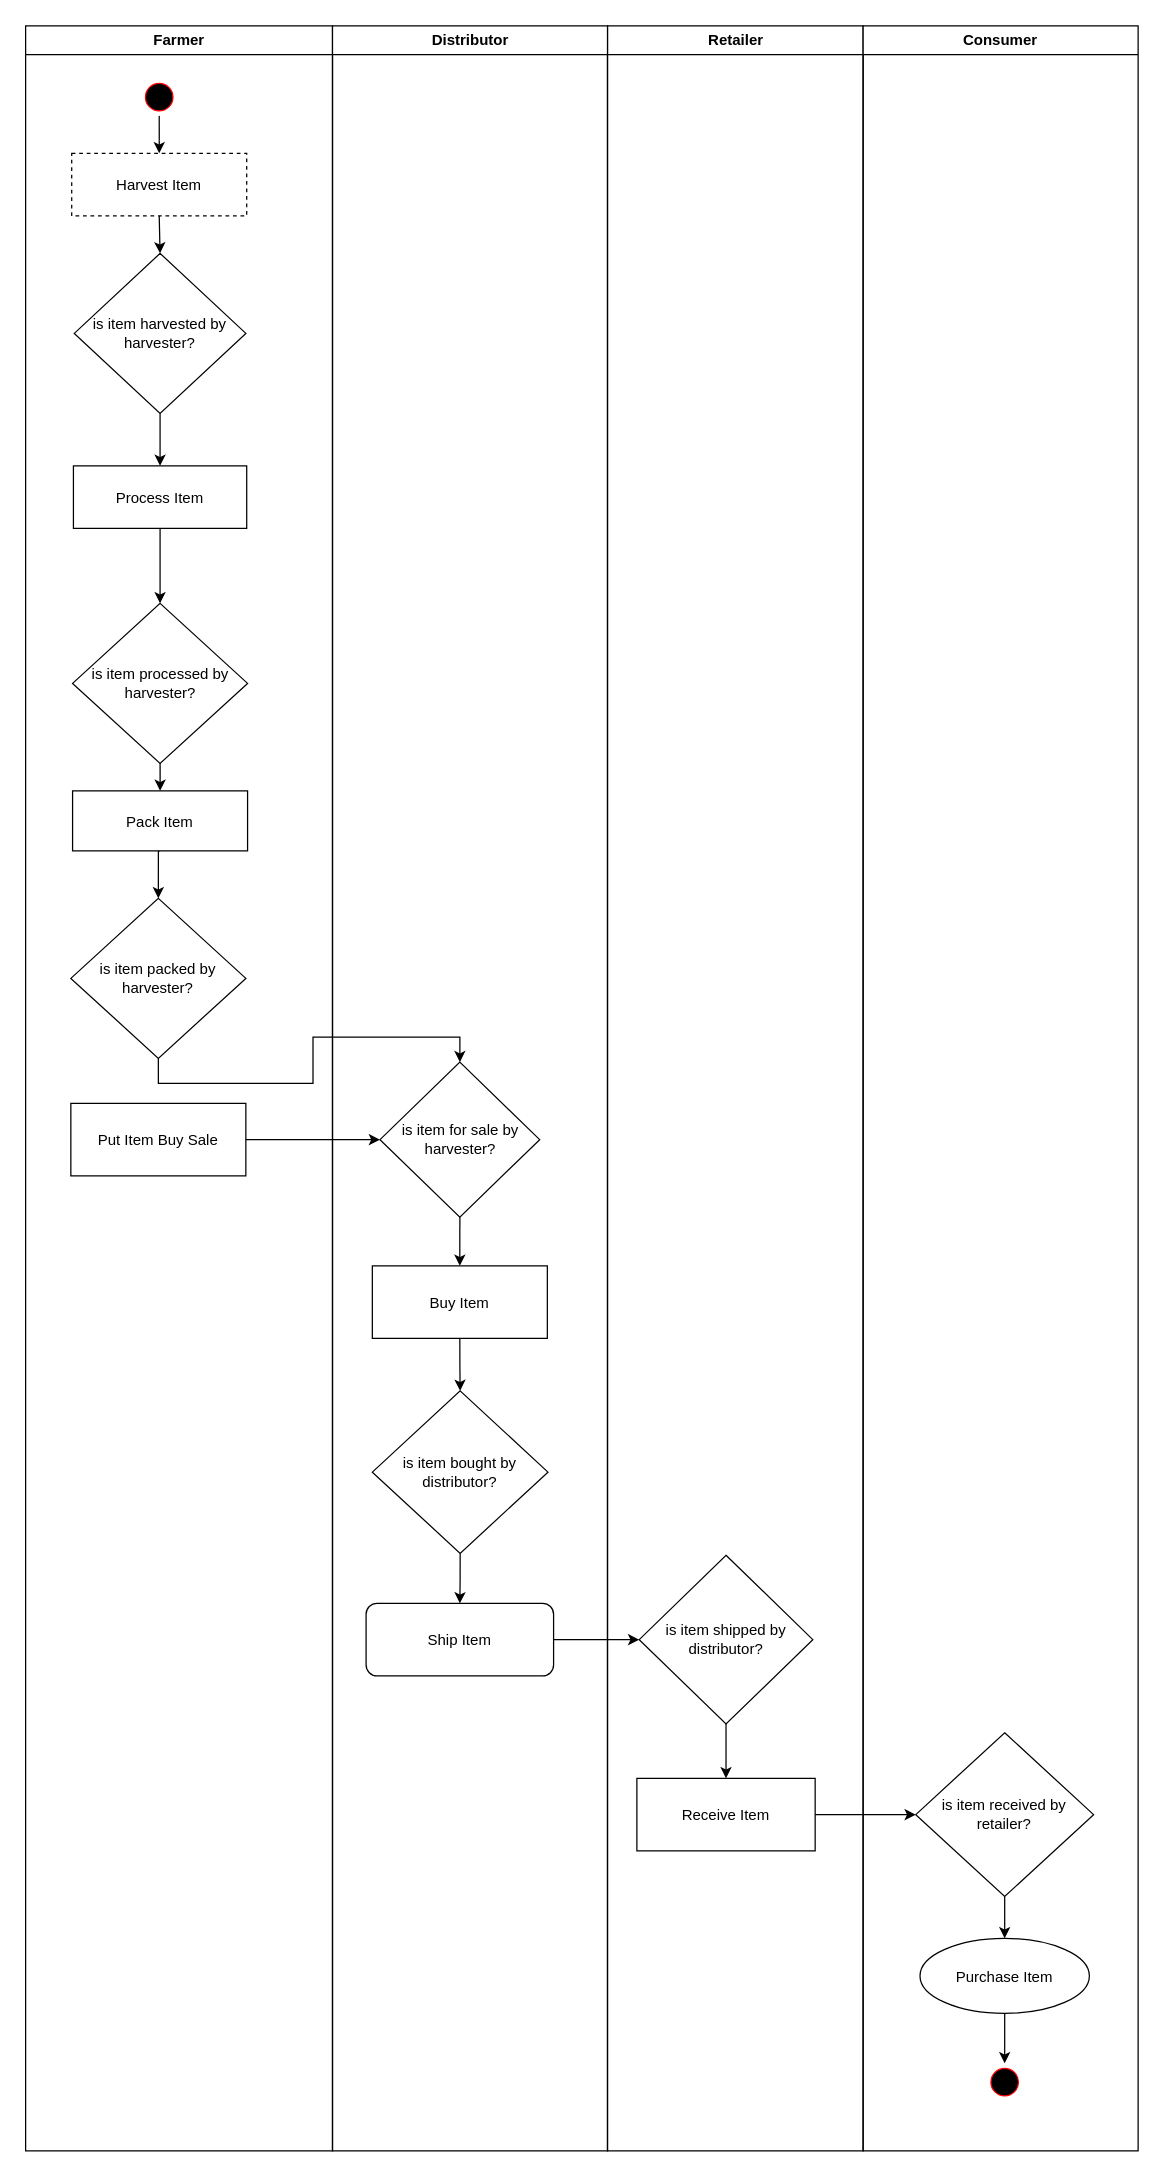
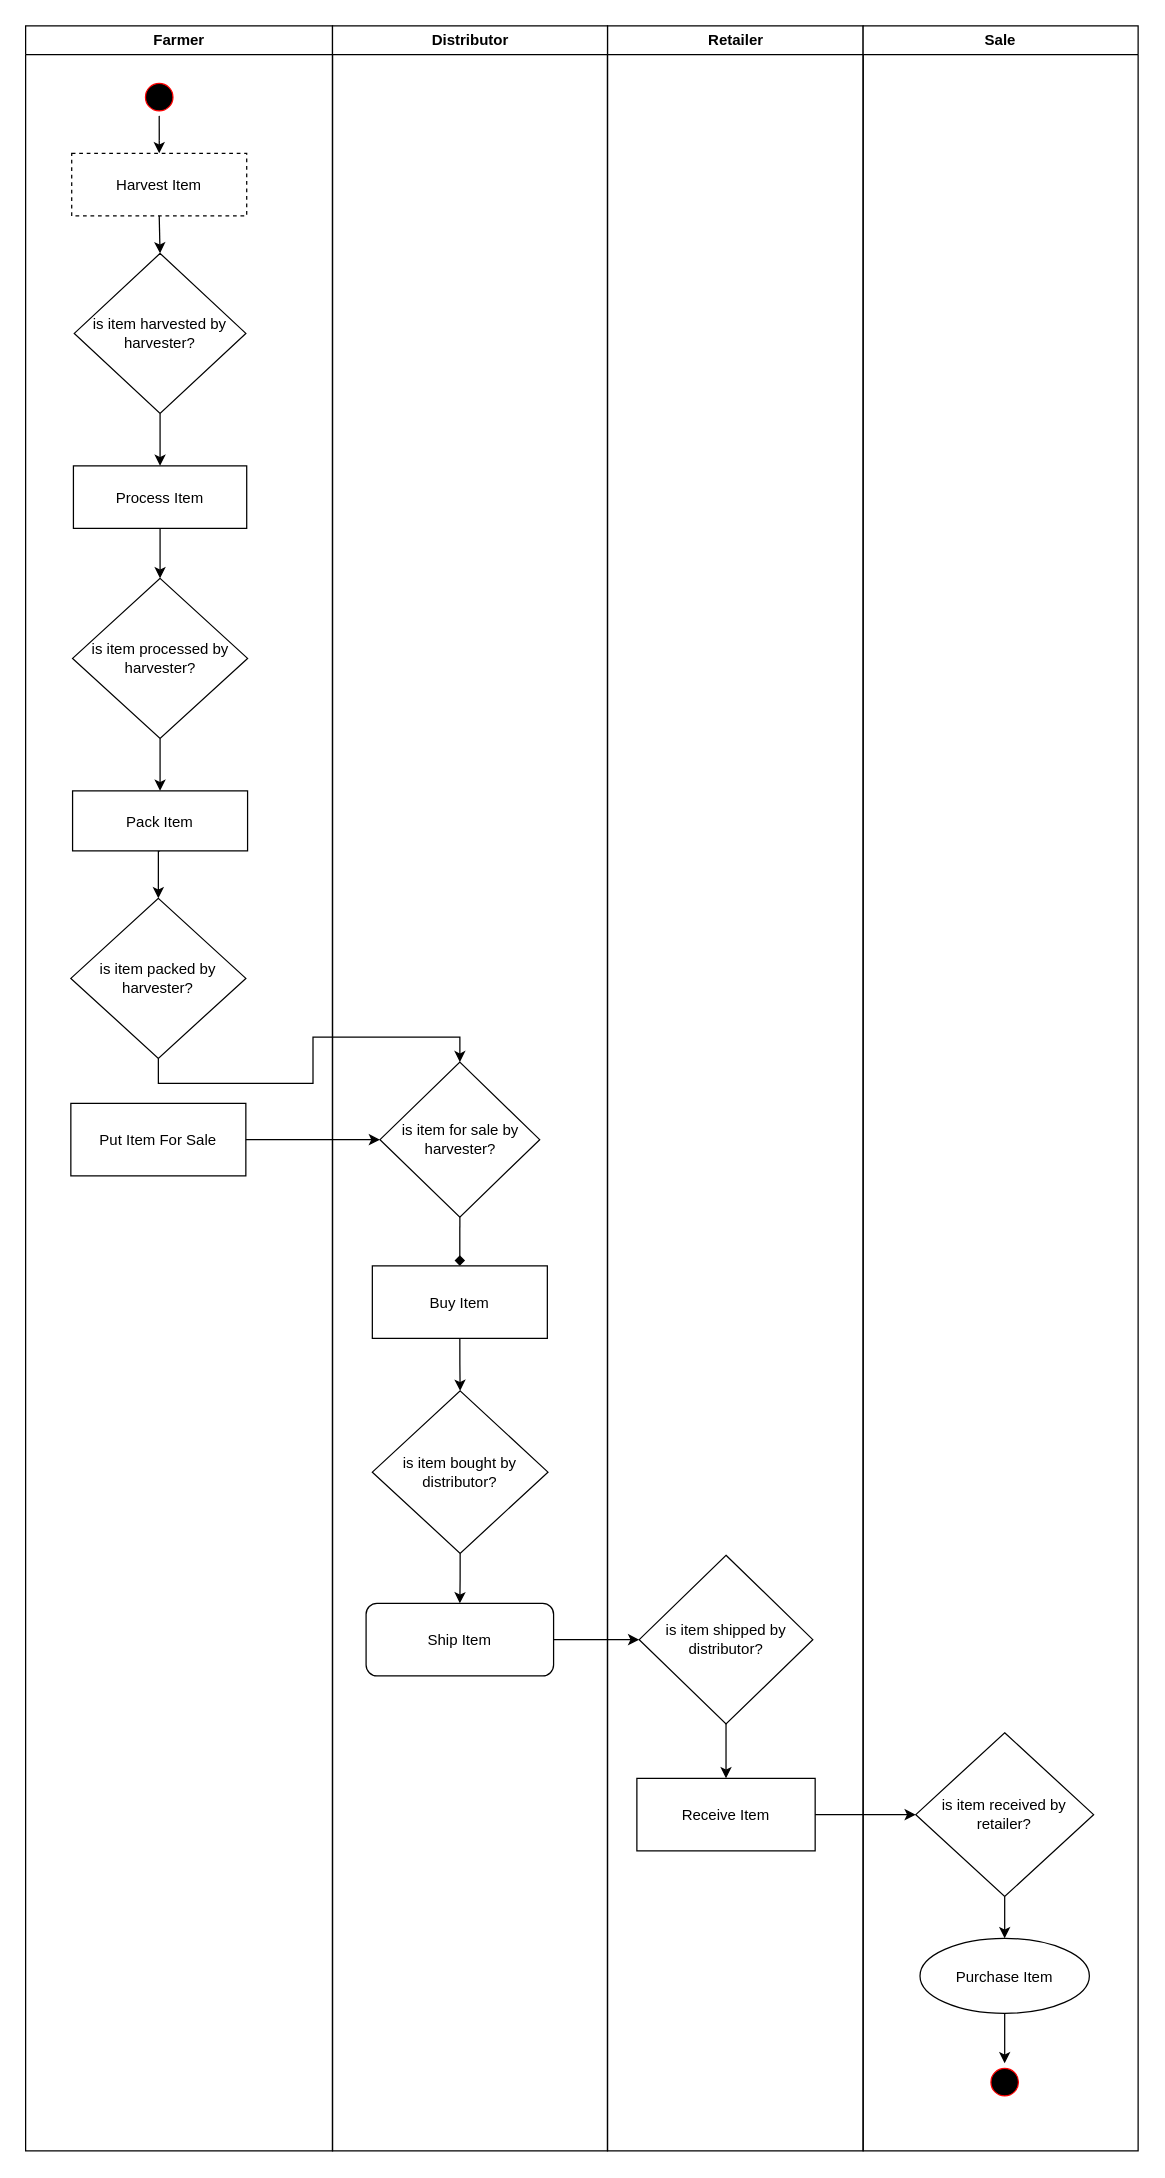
node "Consumer": label "Consumer" -> "Sale"
node "is item processed by harvester?": moved (160, 683) -> (160, 658)
node "Put Item Buy Sale": label "Put Item Buy Sale" -> "Put Item For Sale"
edge "is item for sale by harvester?" -> "Buy Item": arrowhead classic -> diamond
